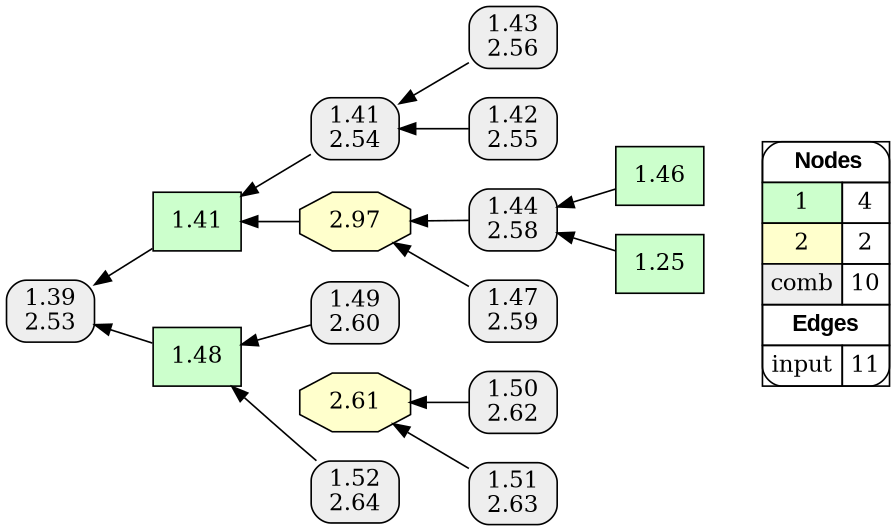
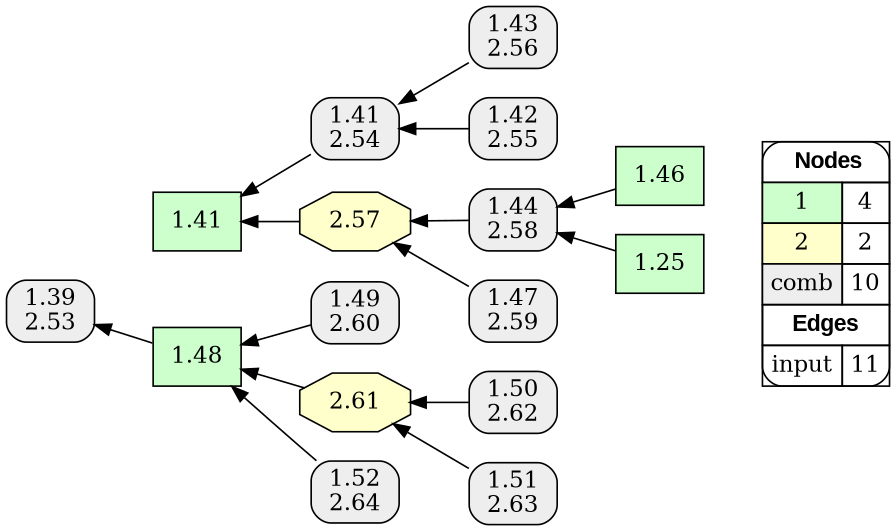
node "2.97": label "2.97" -> "2.57"
edge "1.41" -> "1.39 2.53": removed
edge "2.61" -> "1.48": added
